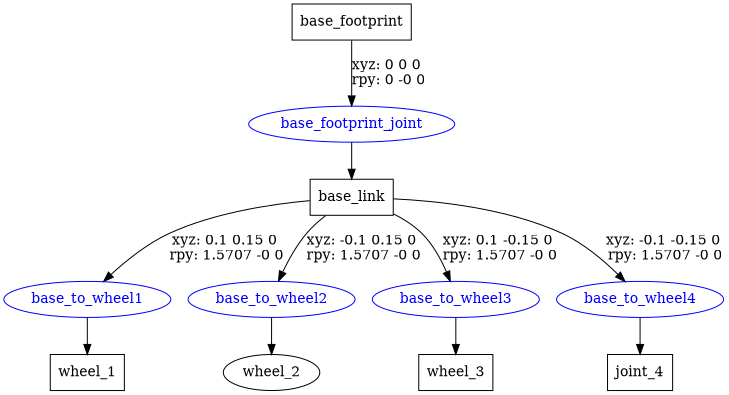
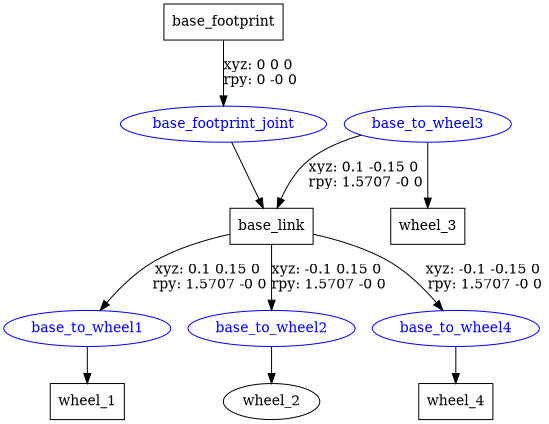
edge "base_link" -> "base_to_wheel3": reversed
node "joint_4": label "joint_4" -> "wheel_4"
